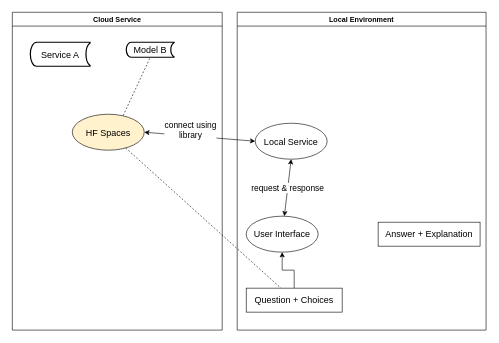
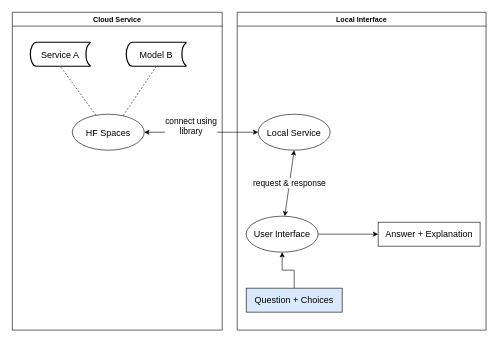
node "Local Environment": label "Local Environment" -> "Local Interface"
node "Model B": size 48x15 -> 60x24
node "HF Spaces": fillcolor #fff2cc -> #ffffff
node "Local Service": moved (291, 141) -> (294, 132)
edge "HF Spaces" -- "Question + Choices": now "HF Spaces" -- "Service A"
edge "User Interface" -> "Answer + Explanation": added
node "Question + Choices": fillcolor #ffffff -> #dae8fc
